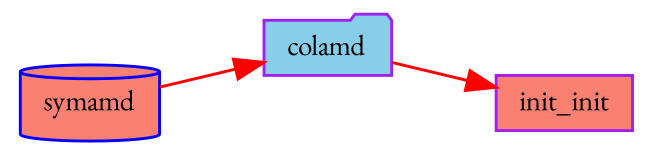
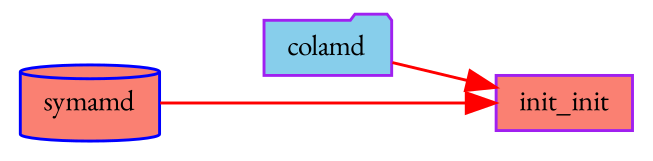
edge "symamd" -> "colamd": now "symamd" -> "init_init"
